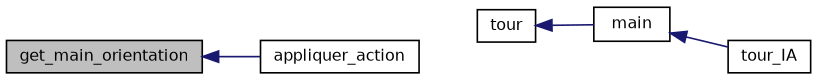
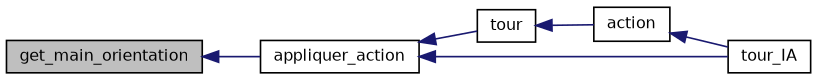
node "main": label "main" -> "action"
edge "tour" -> "appliquer_action": added
edge "tour_IA" -> "appliquer_action": added
